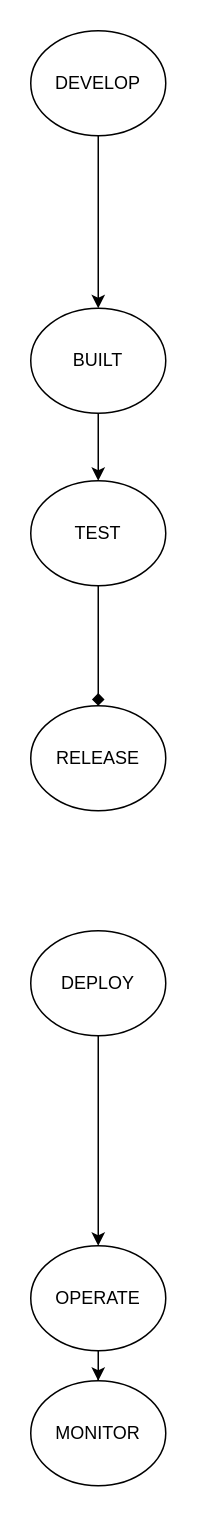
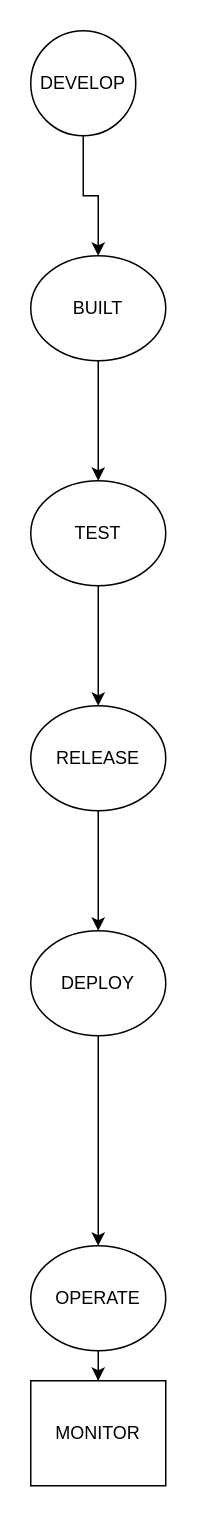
node "DEVELOP": size 135x105 -> 105x105
node "BUILT": moved (98, 361) -> (98, 308)
edge "TEST" -> "RELEASE": arrowhead diamond -> classic
edge "RELEASE" -> "DEPLOY": added
node "MONITOR": shape ellipse -> rectangle
